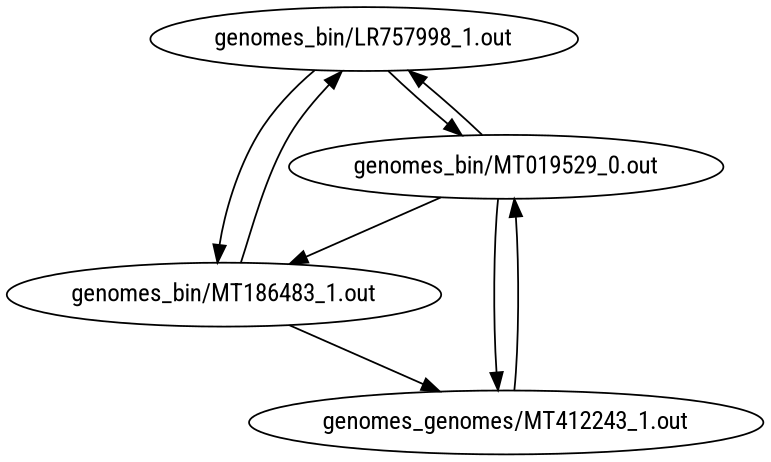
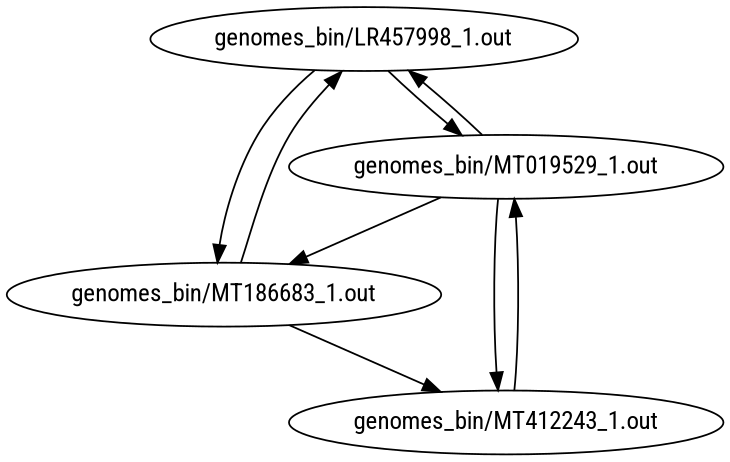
node "genomes_bin/LR757998_1.out": label "genomes_bin/LR757998_1.out" -> "genomes_bin/LR457998_1.out"
node "genomes_bin/MT019529_0.out": label "genomes_bin/MT019529_0.out" -> "genomes_bin/MT019529_1.out"
node "genomes_bin/MT186483_1.out": label "genomes_bin/MT186483_1.out" -> "genomes_bin/MT186683_1.out"
node "genomes_genomes/MT412243_1.out": label "genomes_genomes/MT412243_1.out" -> "genomes_bin/MT412243_1.out"
